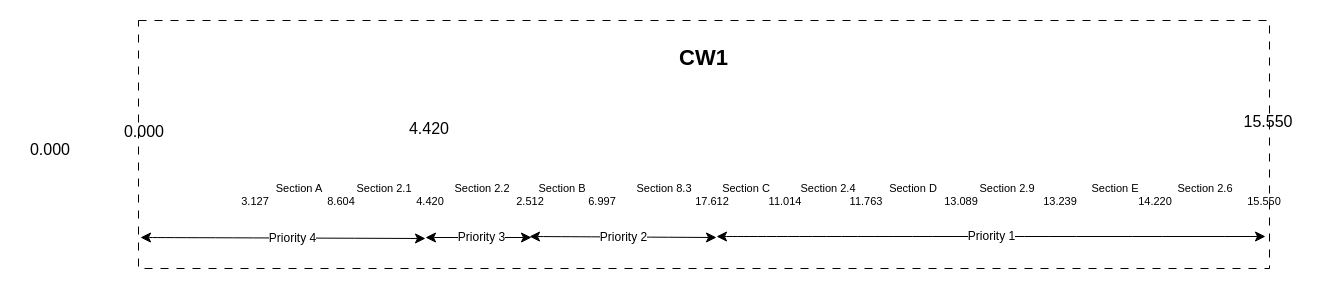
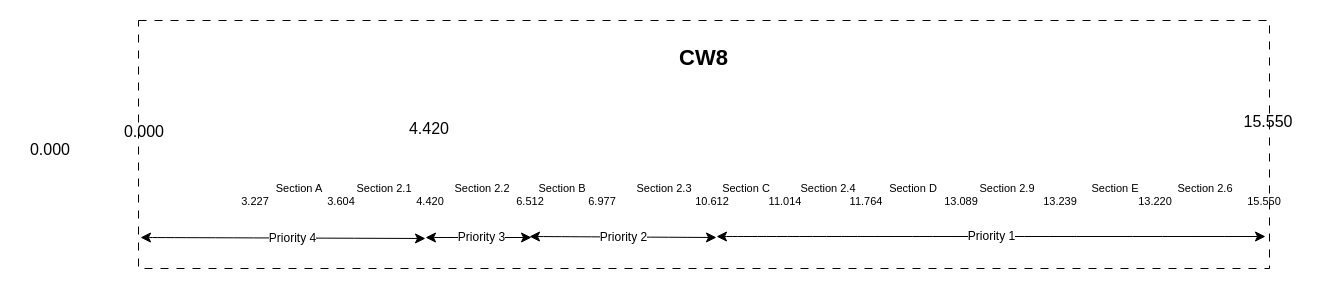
node "CW1": label "CW1" -> "CW8"
node "Section 8.3": label "Section 8.3" -> "Section 2.3"
node "3.127": label "3.127" -> "3.227"
node "8.604": label "8.604" -> "3.604"
node "2.512": label "2.512" -> "6.512"
node "6.997": label "6.997" -> "6.977"
node "17.612": label "17.612" -> "10.612"
node "11.763": label "11.763" -> "11.764"
node "14.220": label "14.220" -> "13.220"
